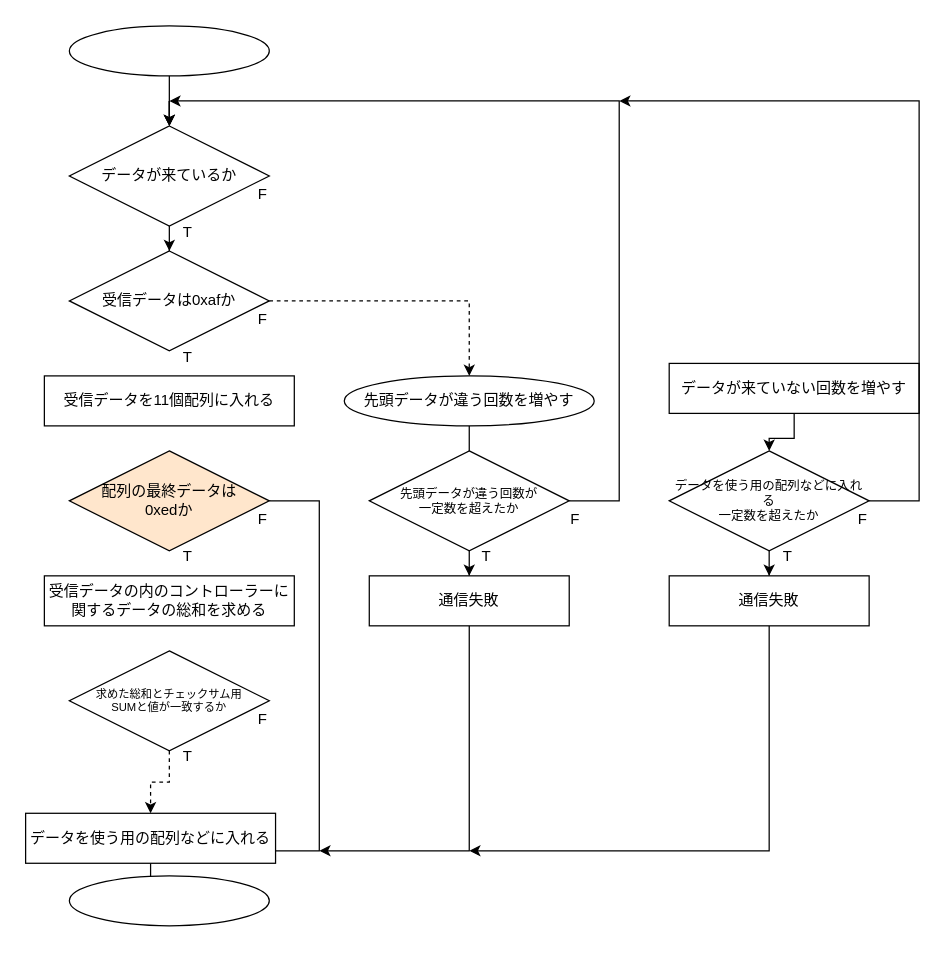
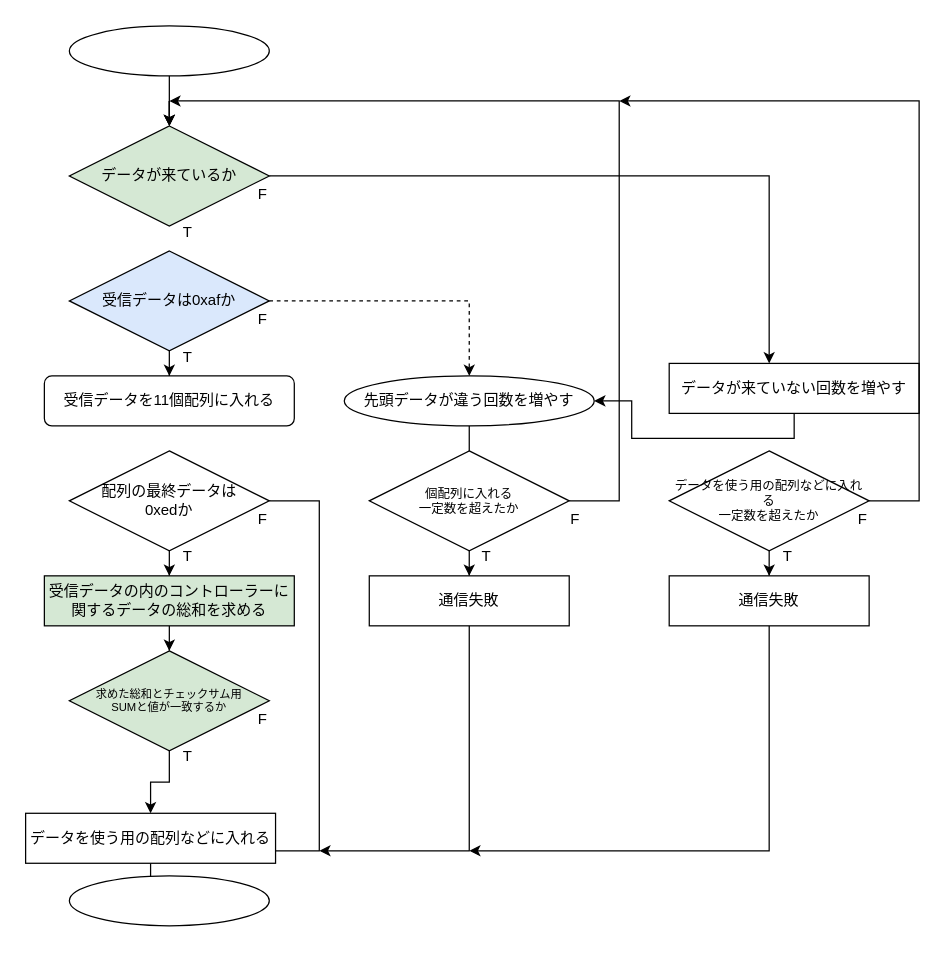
node "データが来ているか": fillcolor #ffffff -> #d5e8d4
edge "データが来ているか" -> "データが来ていない回数を増やす": added
edge "データが来ているか" -> "受信データは0xafか": removed
node "受信データは0xafか": fillcolor #ffffff -> #dae8fc
edge "受信データは0xafか" -> "受信データを11個配列に入れる": added
node "受信データを11個配列に入れる": shape rectangle -> rounded rectangle
edge "データが来ていない回数を増やす" -> "データを使う用の配列などに入れる 一定数を超えたか": now "データが来ていない回数を増やす" -> "先頭データが違う回数を増やす"
node "配列の最終データは 0xedか": fillcolor #ffe6cc -> #ffffff
node "先頭データが違う回数が 一定数を超えたか": label "先頭データが違う回数が 一定数を超えたか" -> "個配列に入れる 一定数を超えたか"
edge "配列の最終データは 0xedか" -> "受信データの内のコントローラーに関するデータの総和を求める": added
node "受信データの内のコントローラーに関するデータの総和を求める": fillcolor #ffffff -> #d5e8d4
edge "受信データの内のコントローラーに関するデータの総和を求める" -> "求めた総和とチェックサム用 SUMと値が一致するか": added
node "求めた総和とチェックサム用 SUMと値が一致するか": fillcolor #ffffff -> #d5e8d4
edge "求めた総和とチェックサム用 SUMと値が一致するか" -> "データを使う用の配列などに入れる": style dashed -> solid
